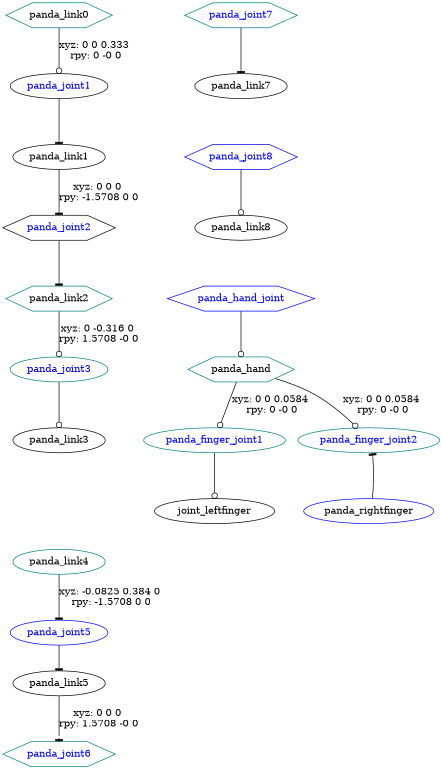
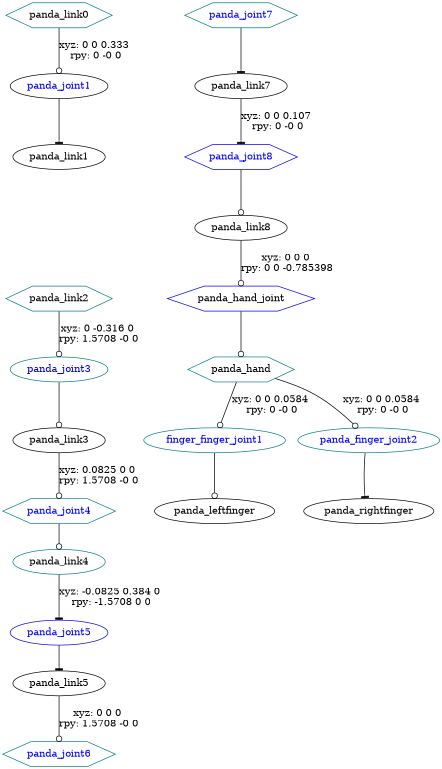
edge "panda_link7" -> "panda_joint8": added, label "xyz: 0 0 0.107 rpy: 0 -0 0"
node "panda_joint2": removed
edge "panda_link8" -> "panda_hand_joint": added, label "xyz: 0 0 0 rpy: 0 0 -0.785398"
node "panda_hand_joint": fontcolor blue -> black
node "panda_finger_joint1": label "panda_finger_joint1" -> "finger_finger_joint1"
edge "panda_rightfinger" -> "panda_finger_joint2": reversed
node "panda_joint4": added
node "joint_leftfinger": label "joint_leftfinger" -> "panda_leftfinger"
node "panda_rightfinger": color blue -> black
edge "panda_link5" -> "panda_joint6": arrowhead tee -> odot
